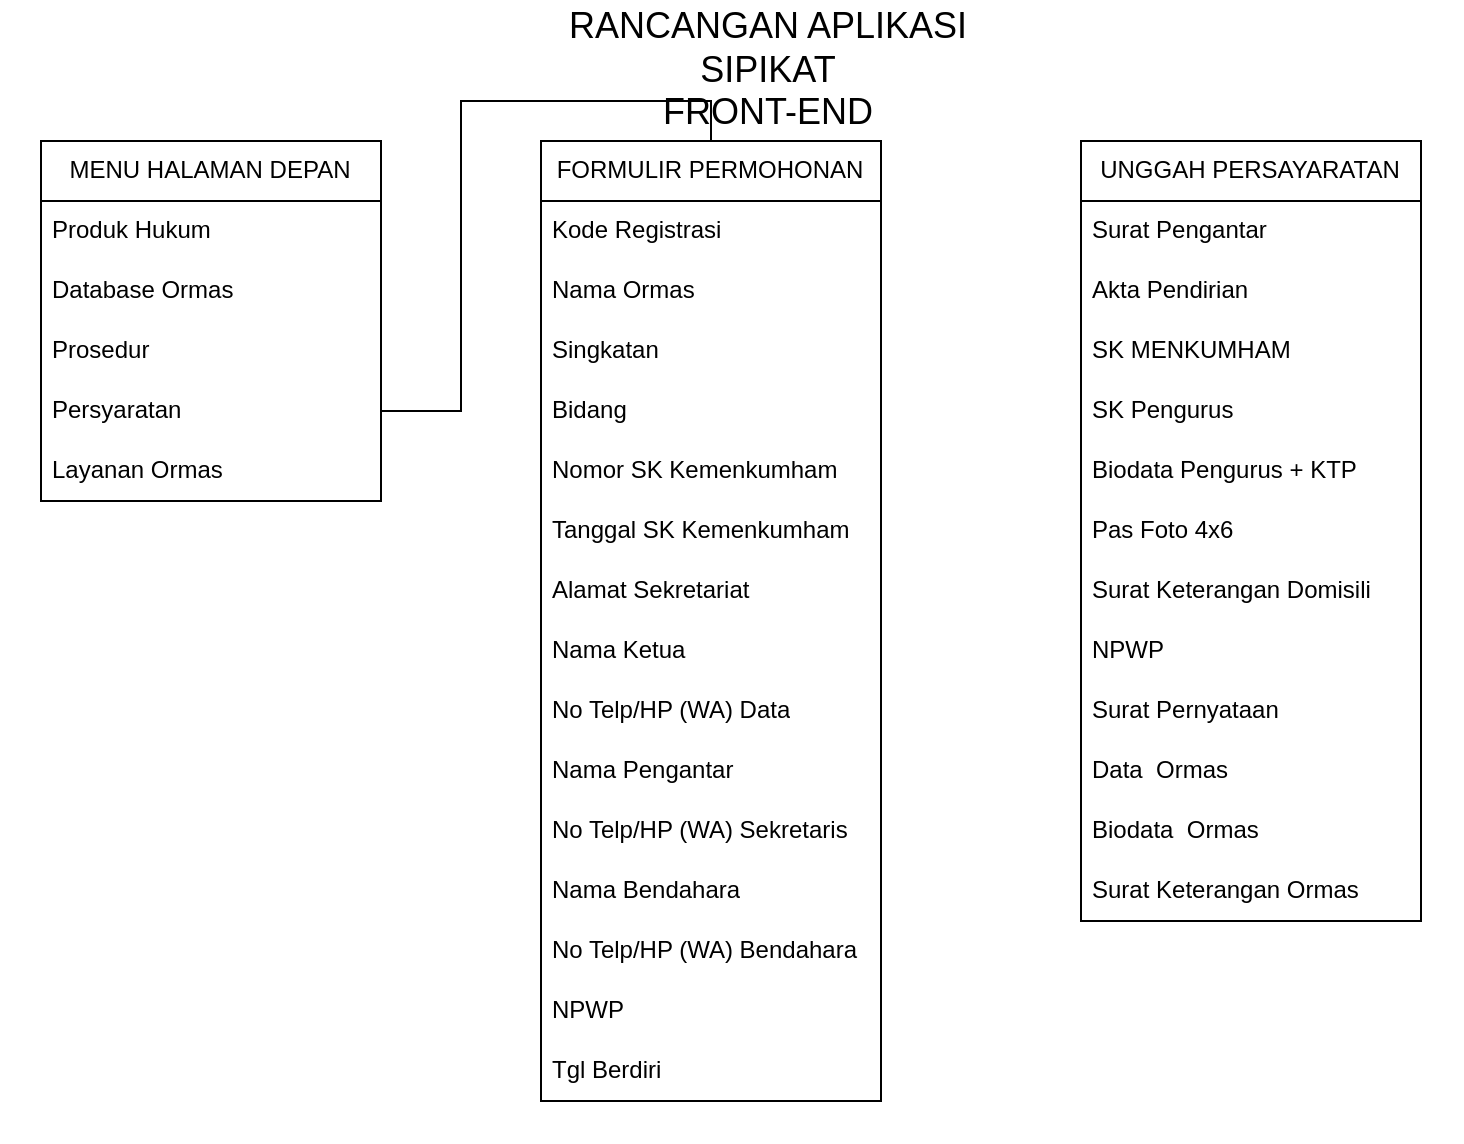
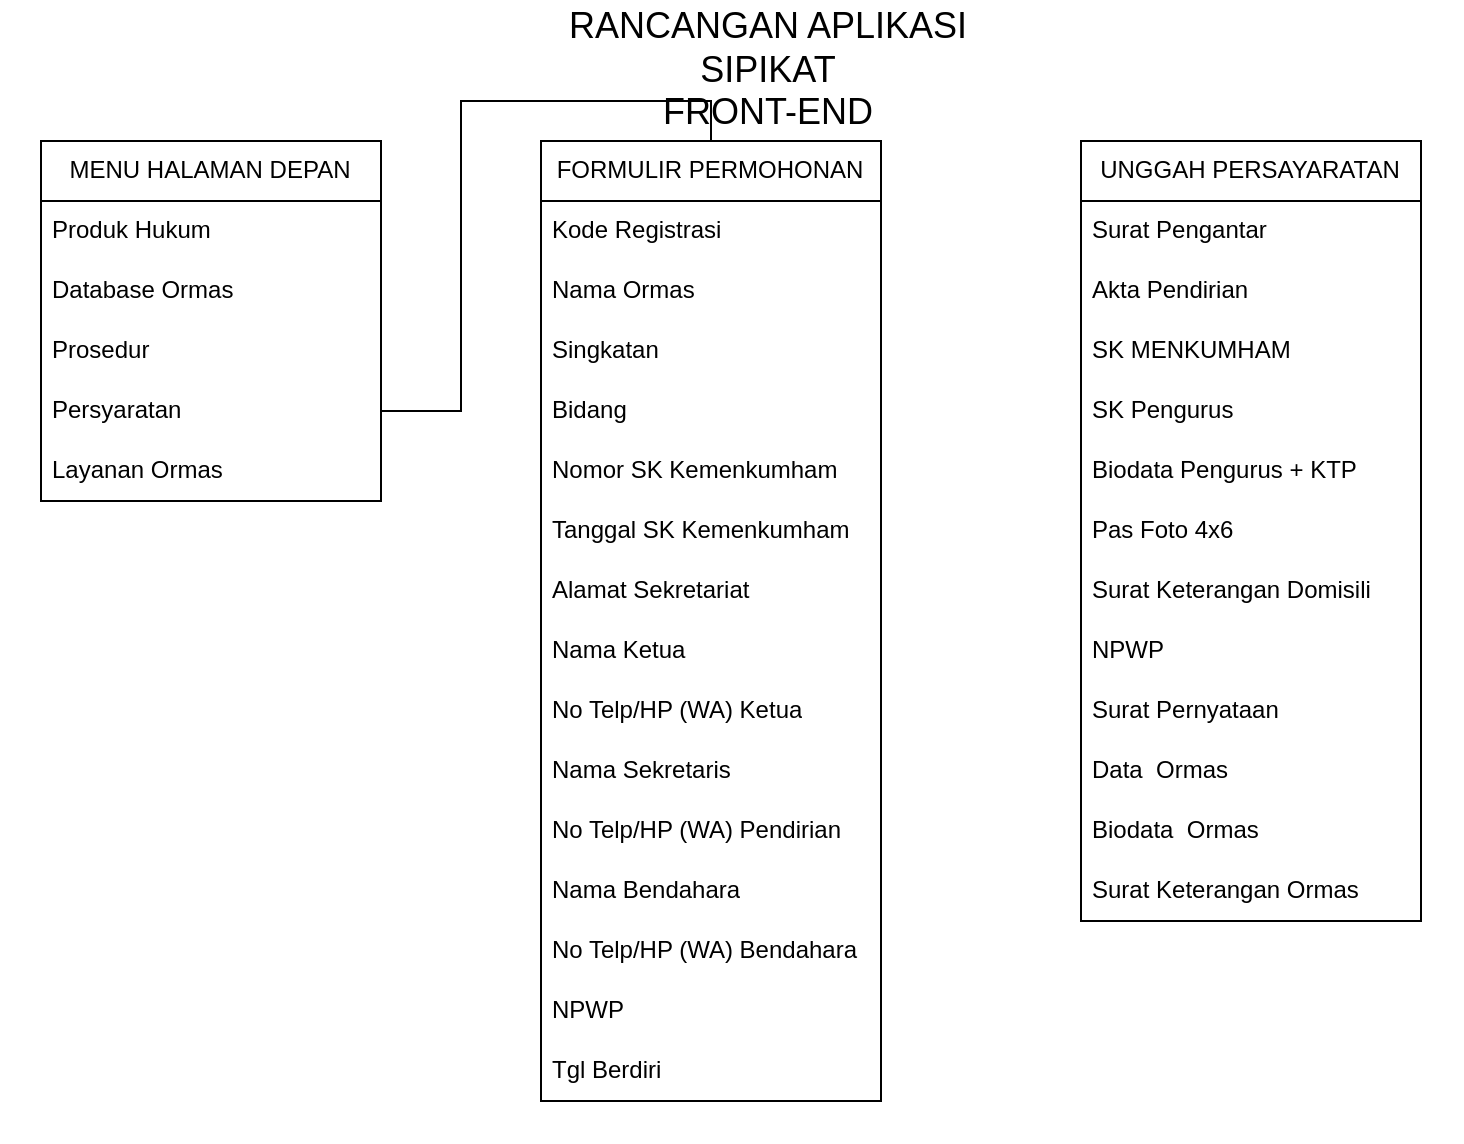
node "No Telp/HP (WA) Data": label "No Telp/HP (WA) Data" -> "No Telp/HP (WA) Ketua"
node "Nama Pengantar": label "Nama Pengantar" -> "Nama Sekretaris"
node "No Telp/HP (WA) Sekretaris": label "No Telp/HP (WA) Sekretaris" -> "No Telp/HP (WA) Pendirian"
